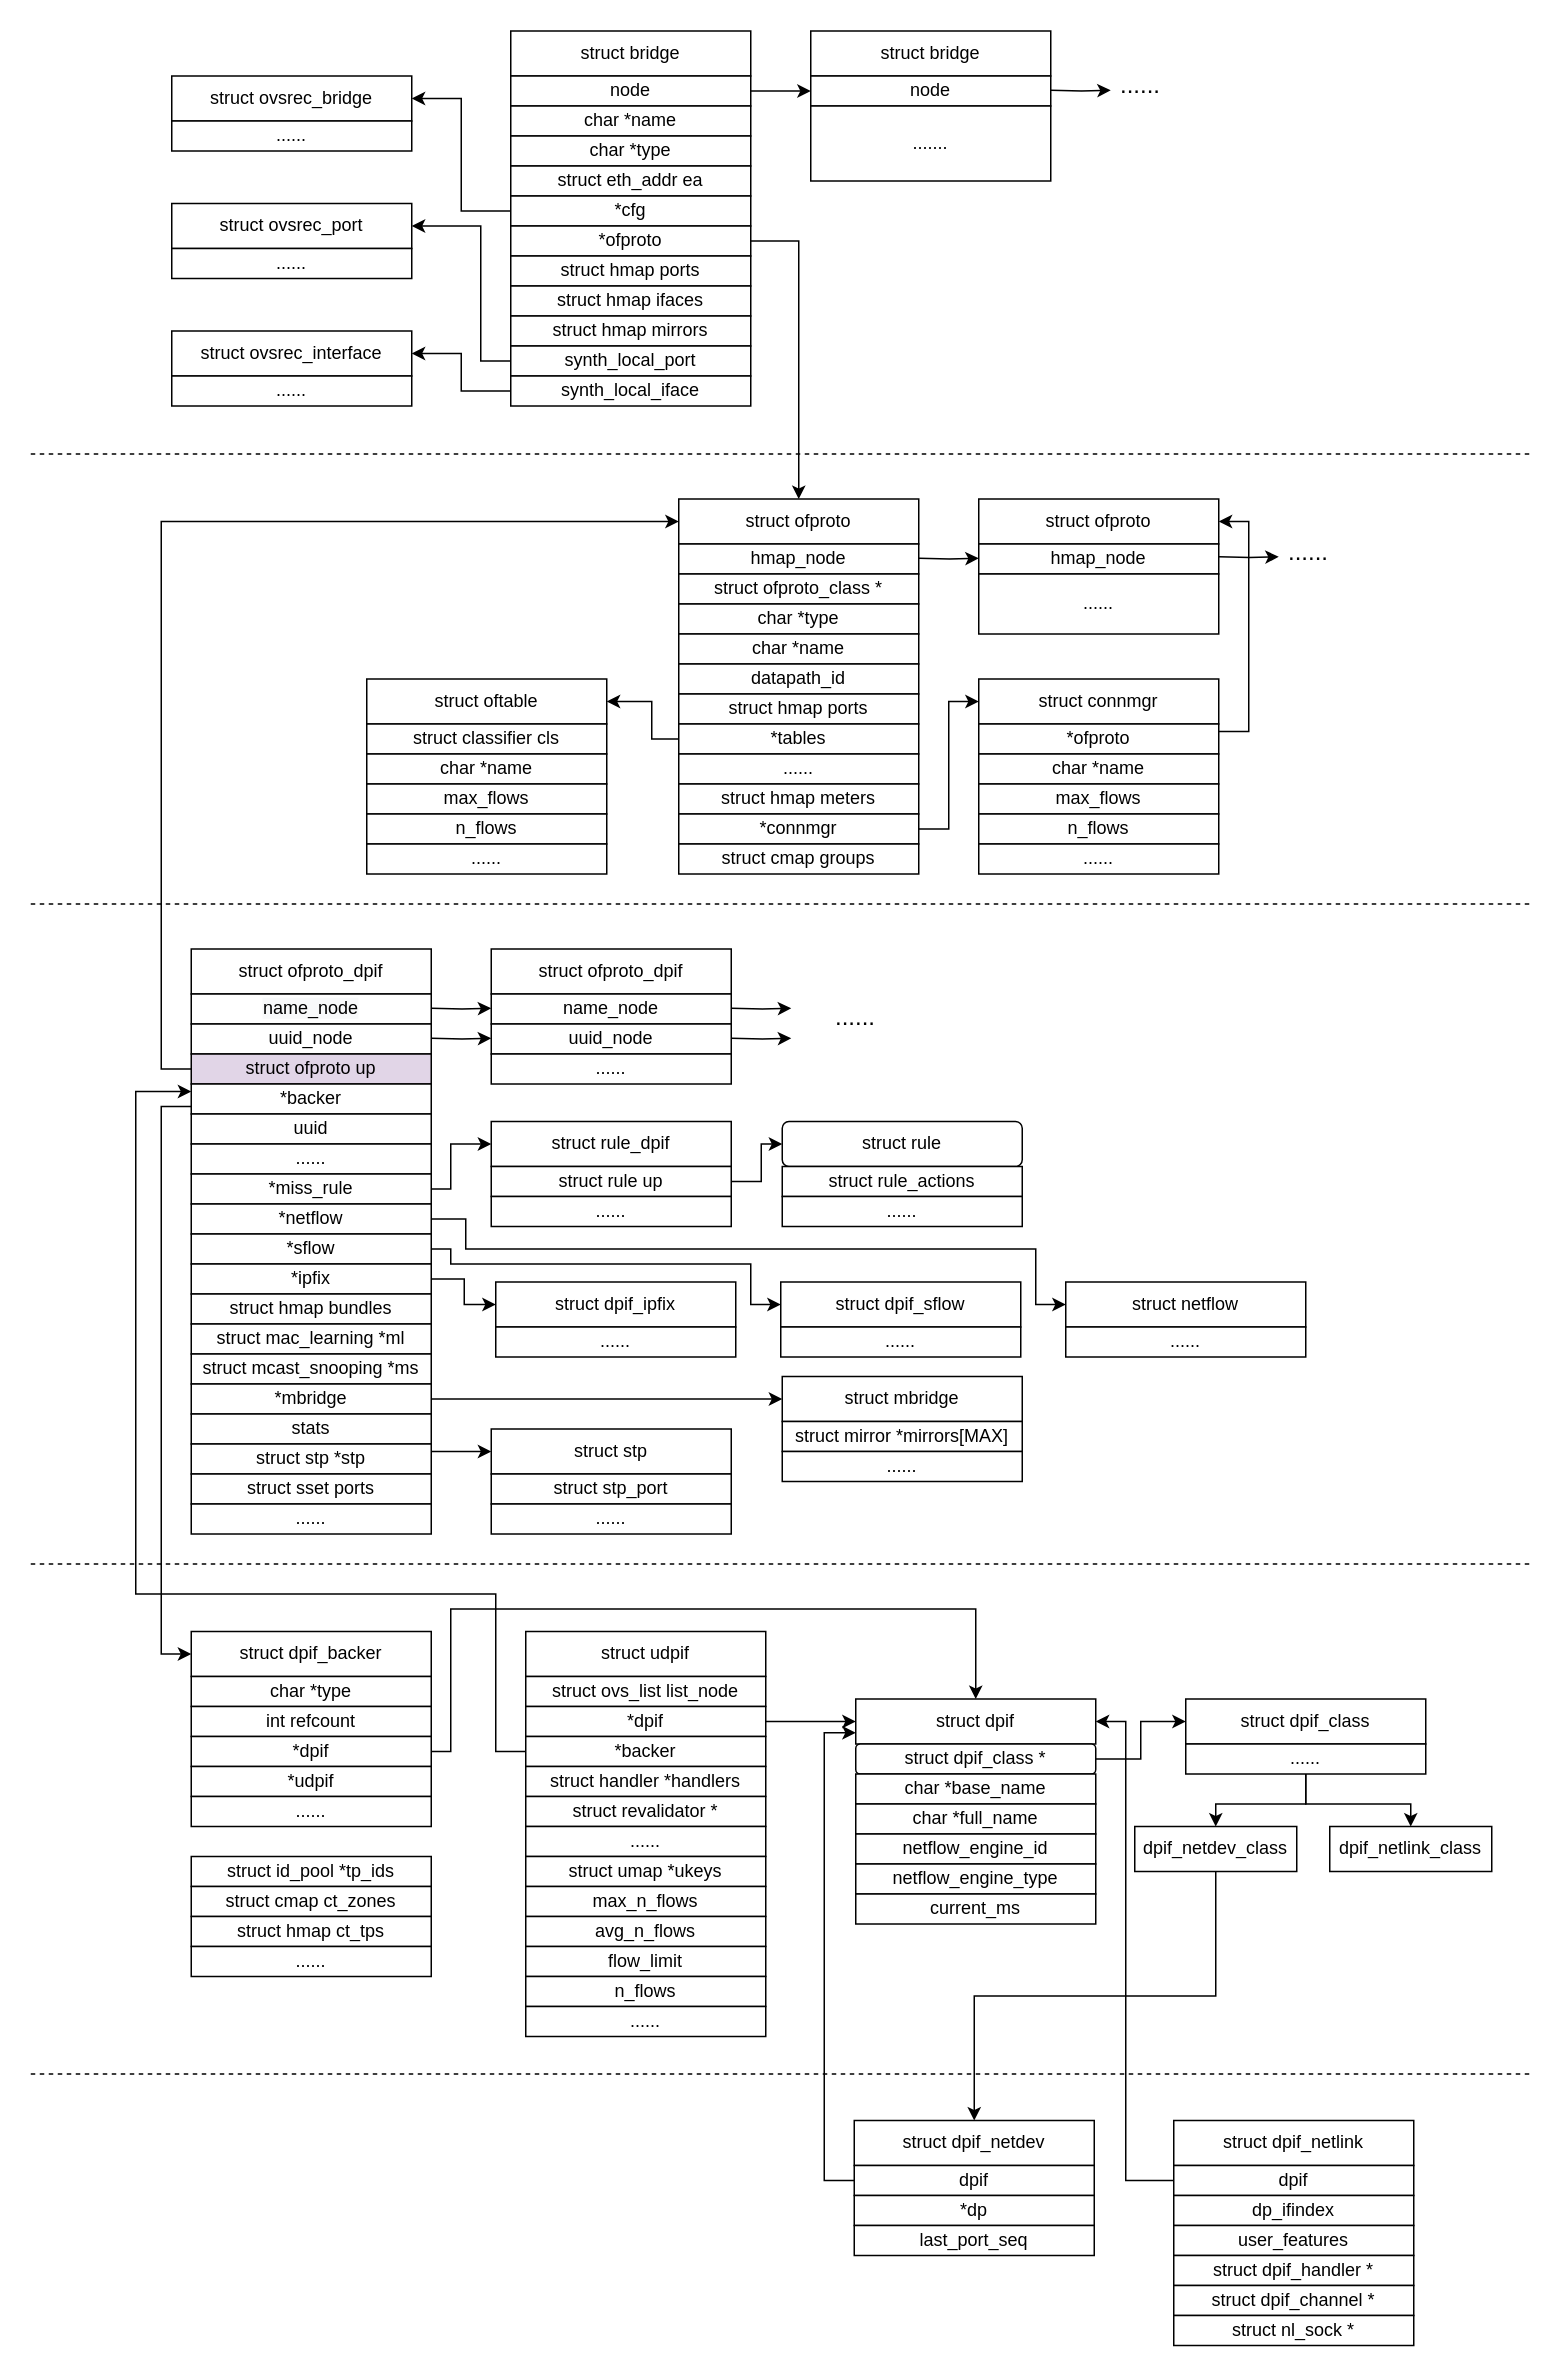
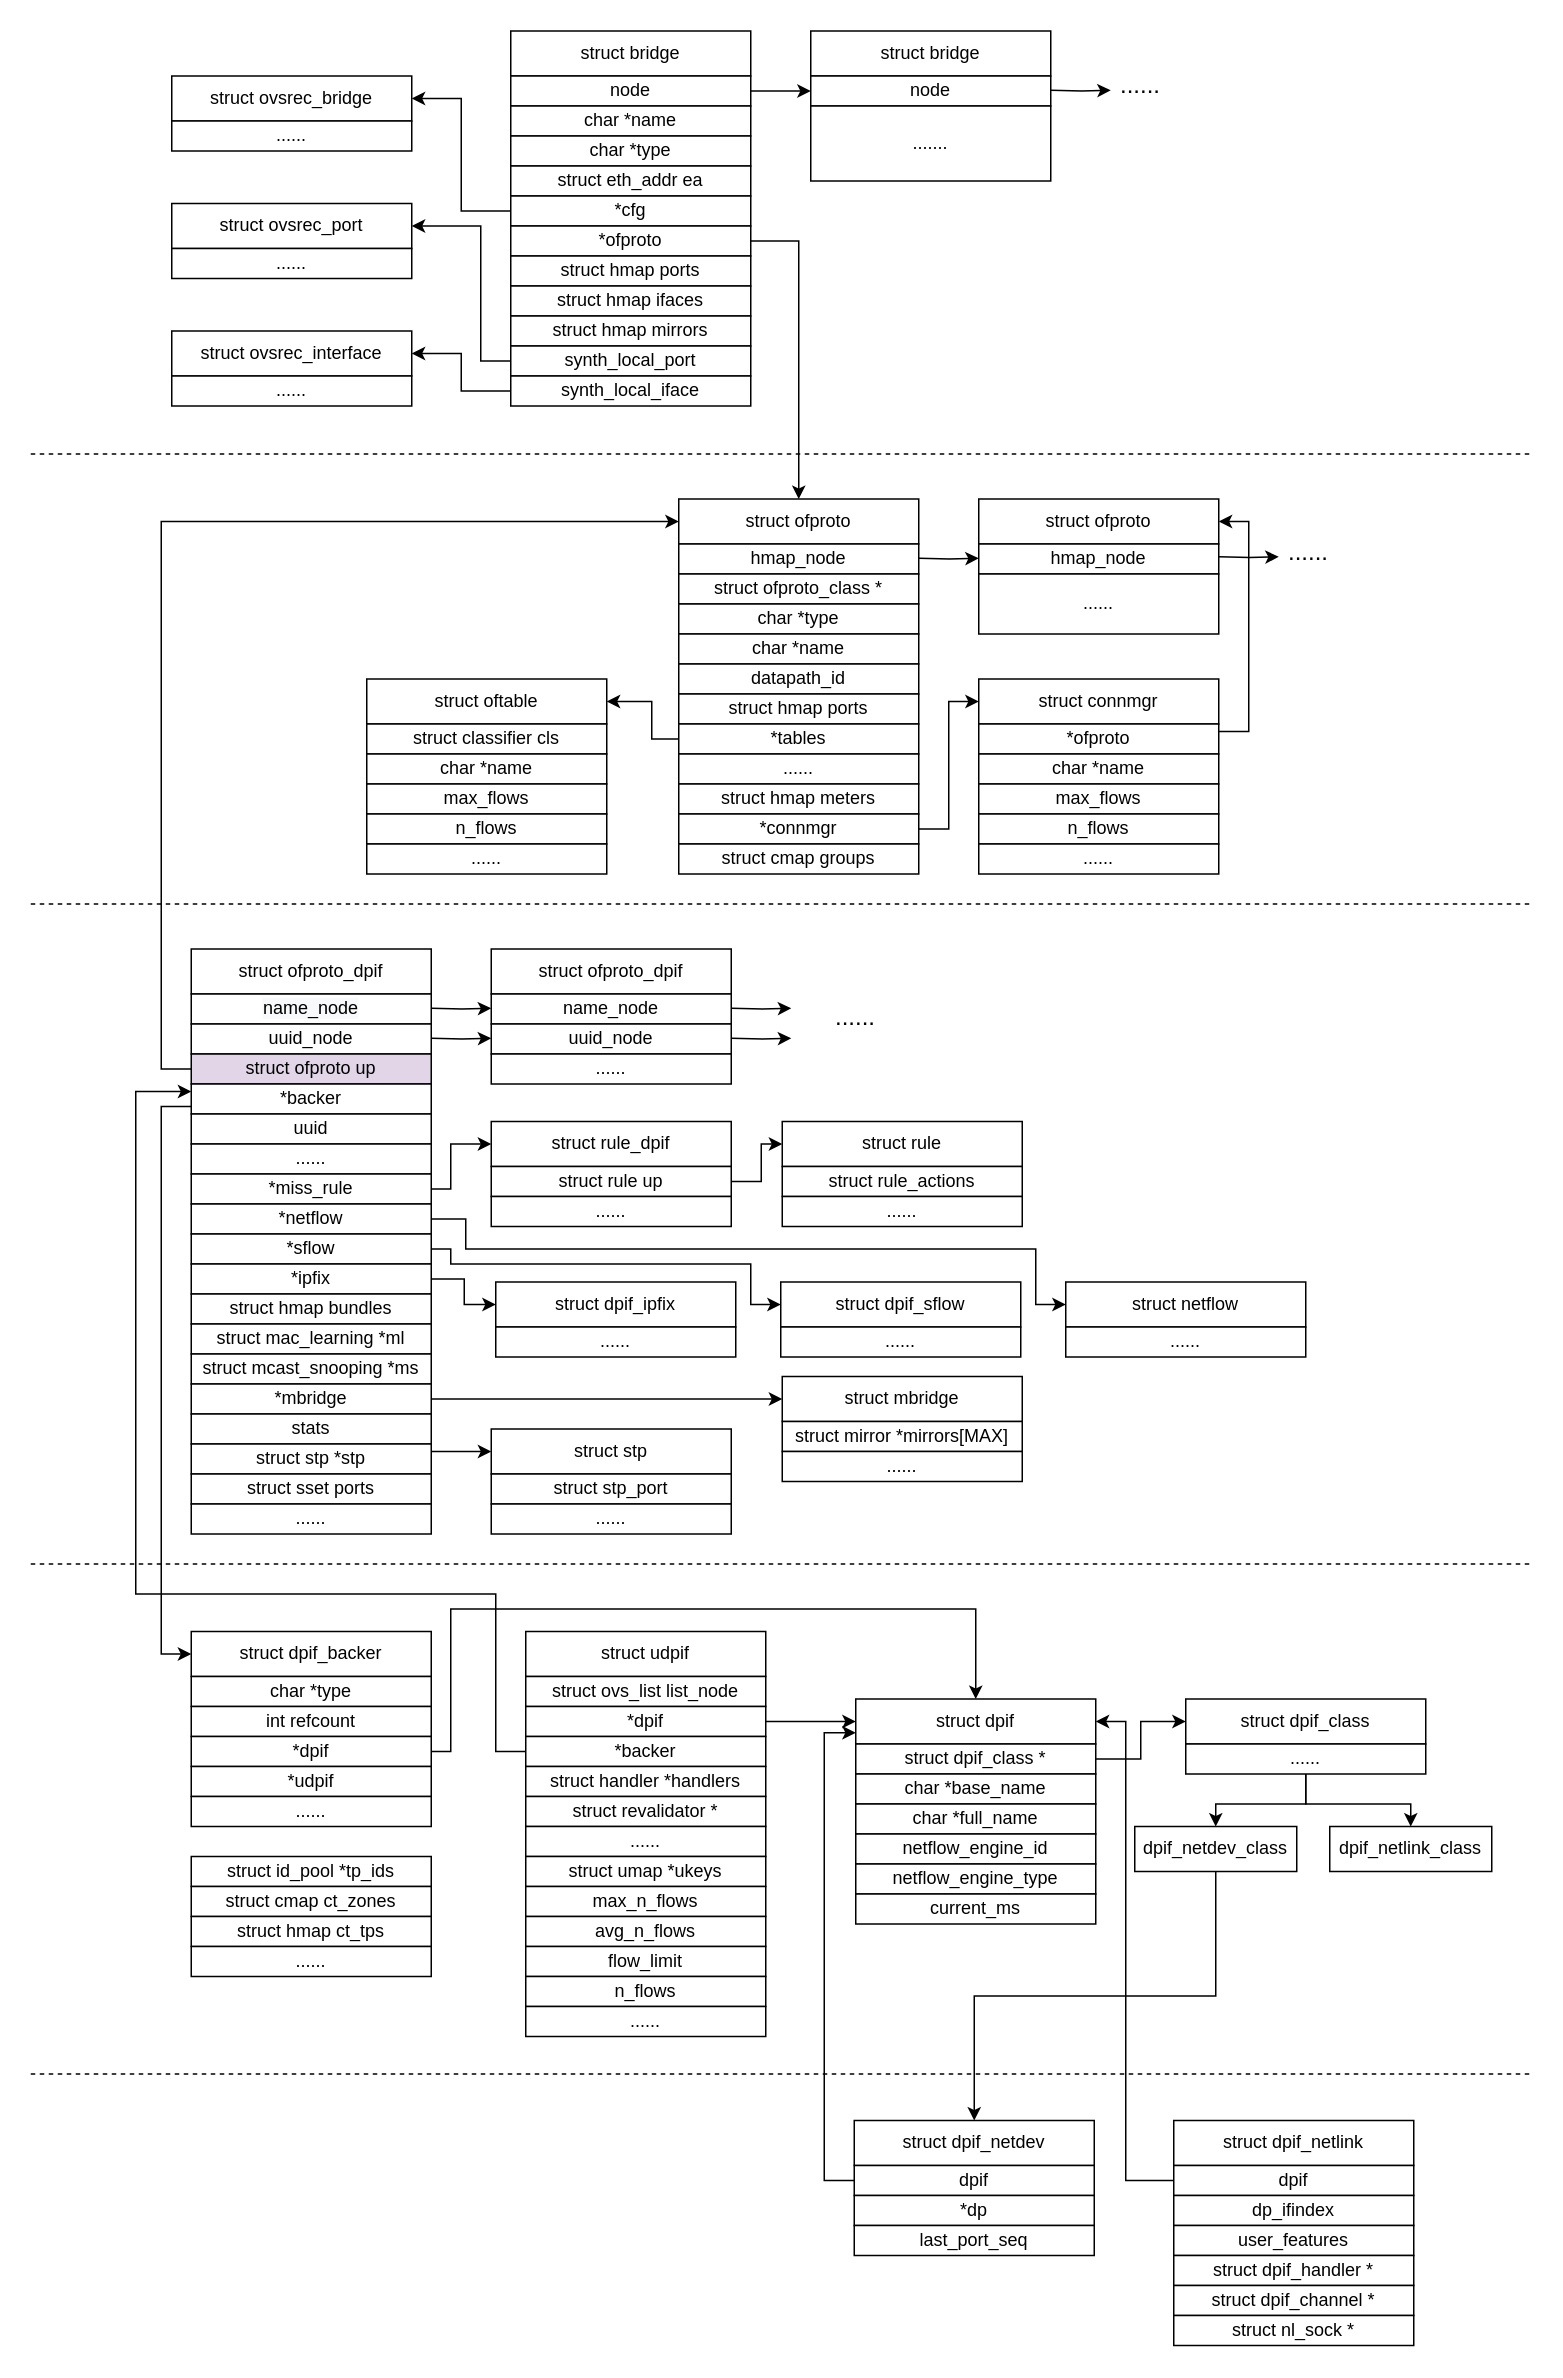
node "struct rule": shape rounded rectangle -> rectangle
node "struct dpif_class *": shape rounded rectangle -> rectangle
